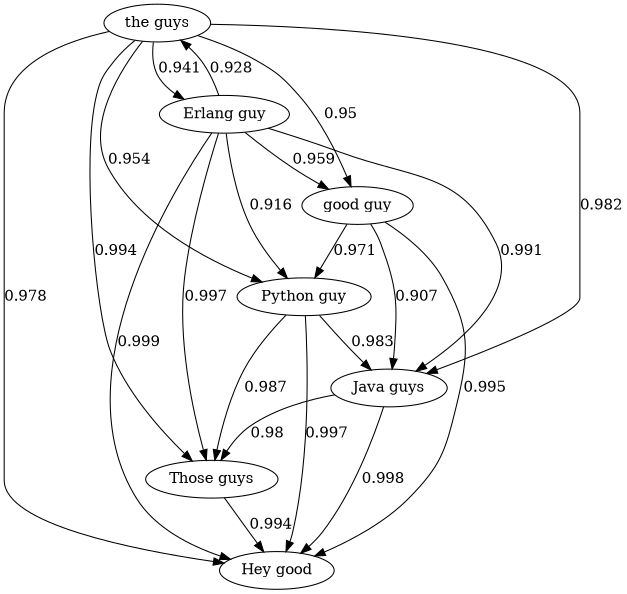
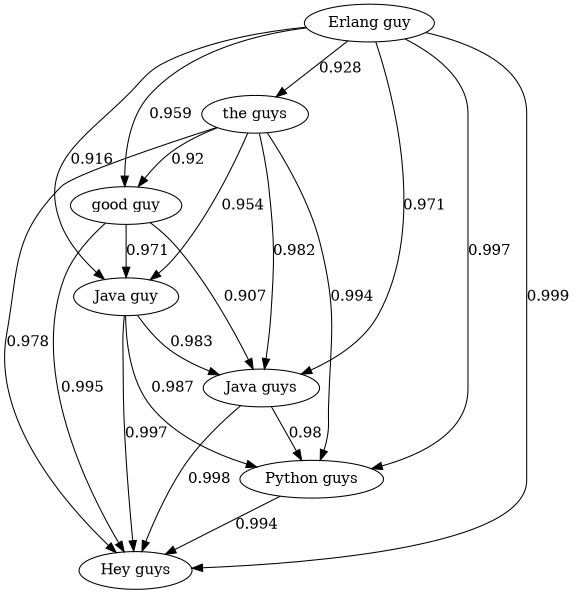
edge "the guys" -> "Erlang guy": removed, label "0.941"
edge "the guys" -> "good guy": label "0.95" -> "0.92"
edge "Erlang guy" -> "Java guys": label "0.991" -> "0.971"
node "Python guy": label "Python guy" -> "Java guy"
node "Those guys": label "Those guys" -> "Python guys"
node "Hey good": label "Hey good" -> "Hey guys"
